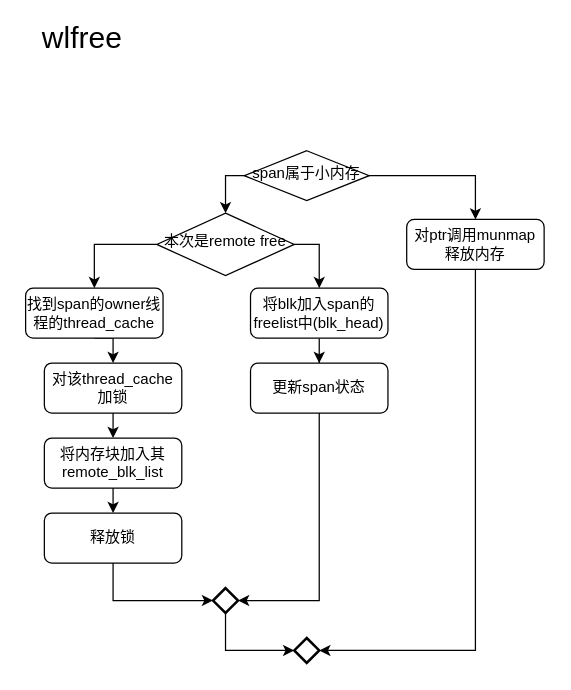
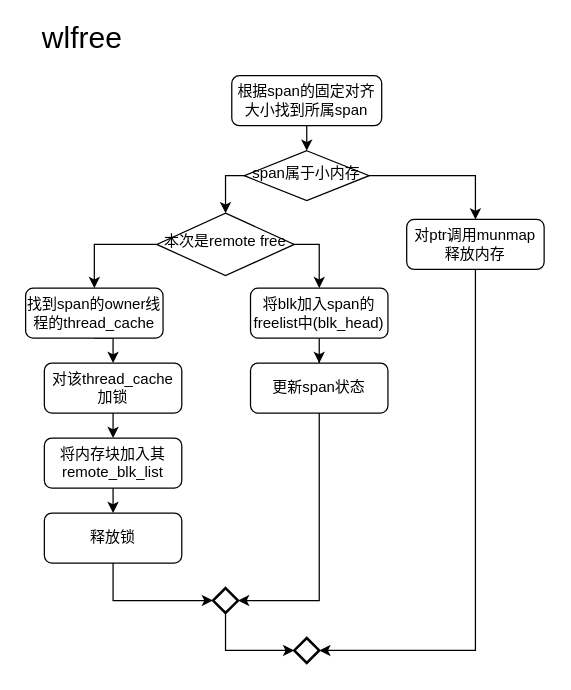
node "根据span的固定对齐大小找到所属span": added
edge "根据span的固定对齐大小找到所属span" -> "span属于小内存": added
